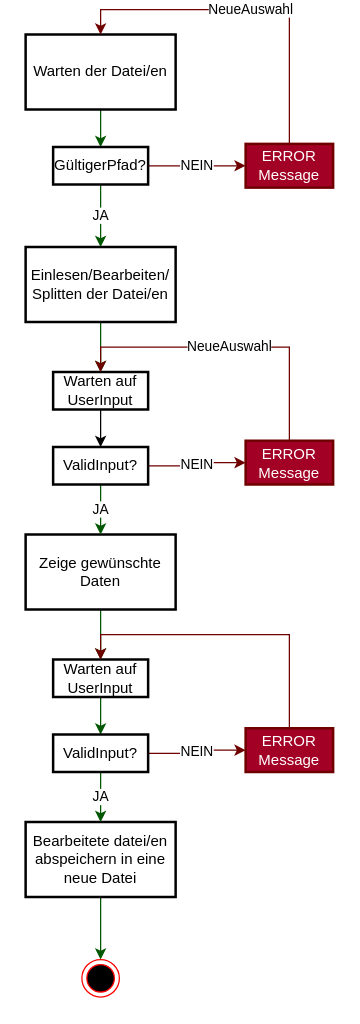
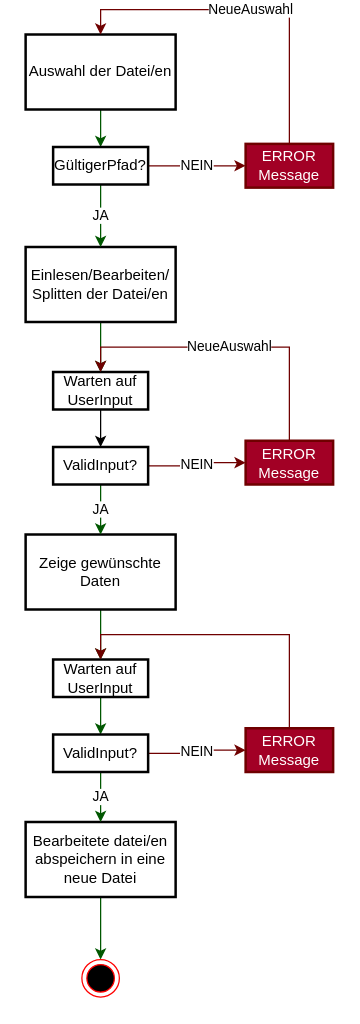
node "Warten der Datei/en": label "Warten der Datei/en" -> "Auswahl der Datei/en"
